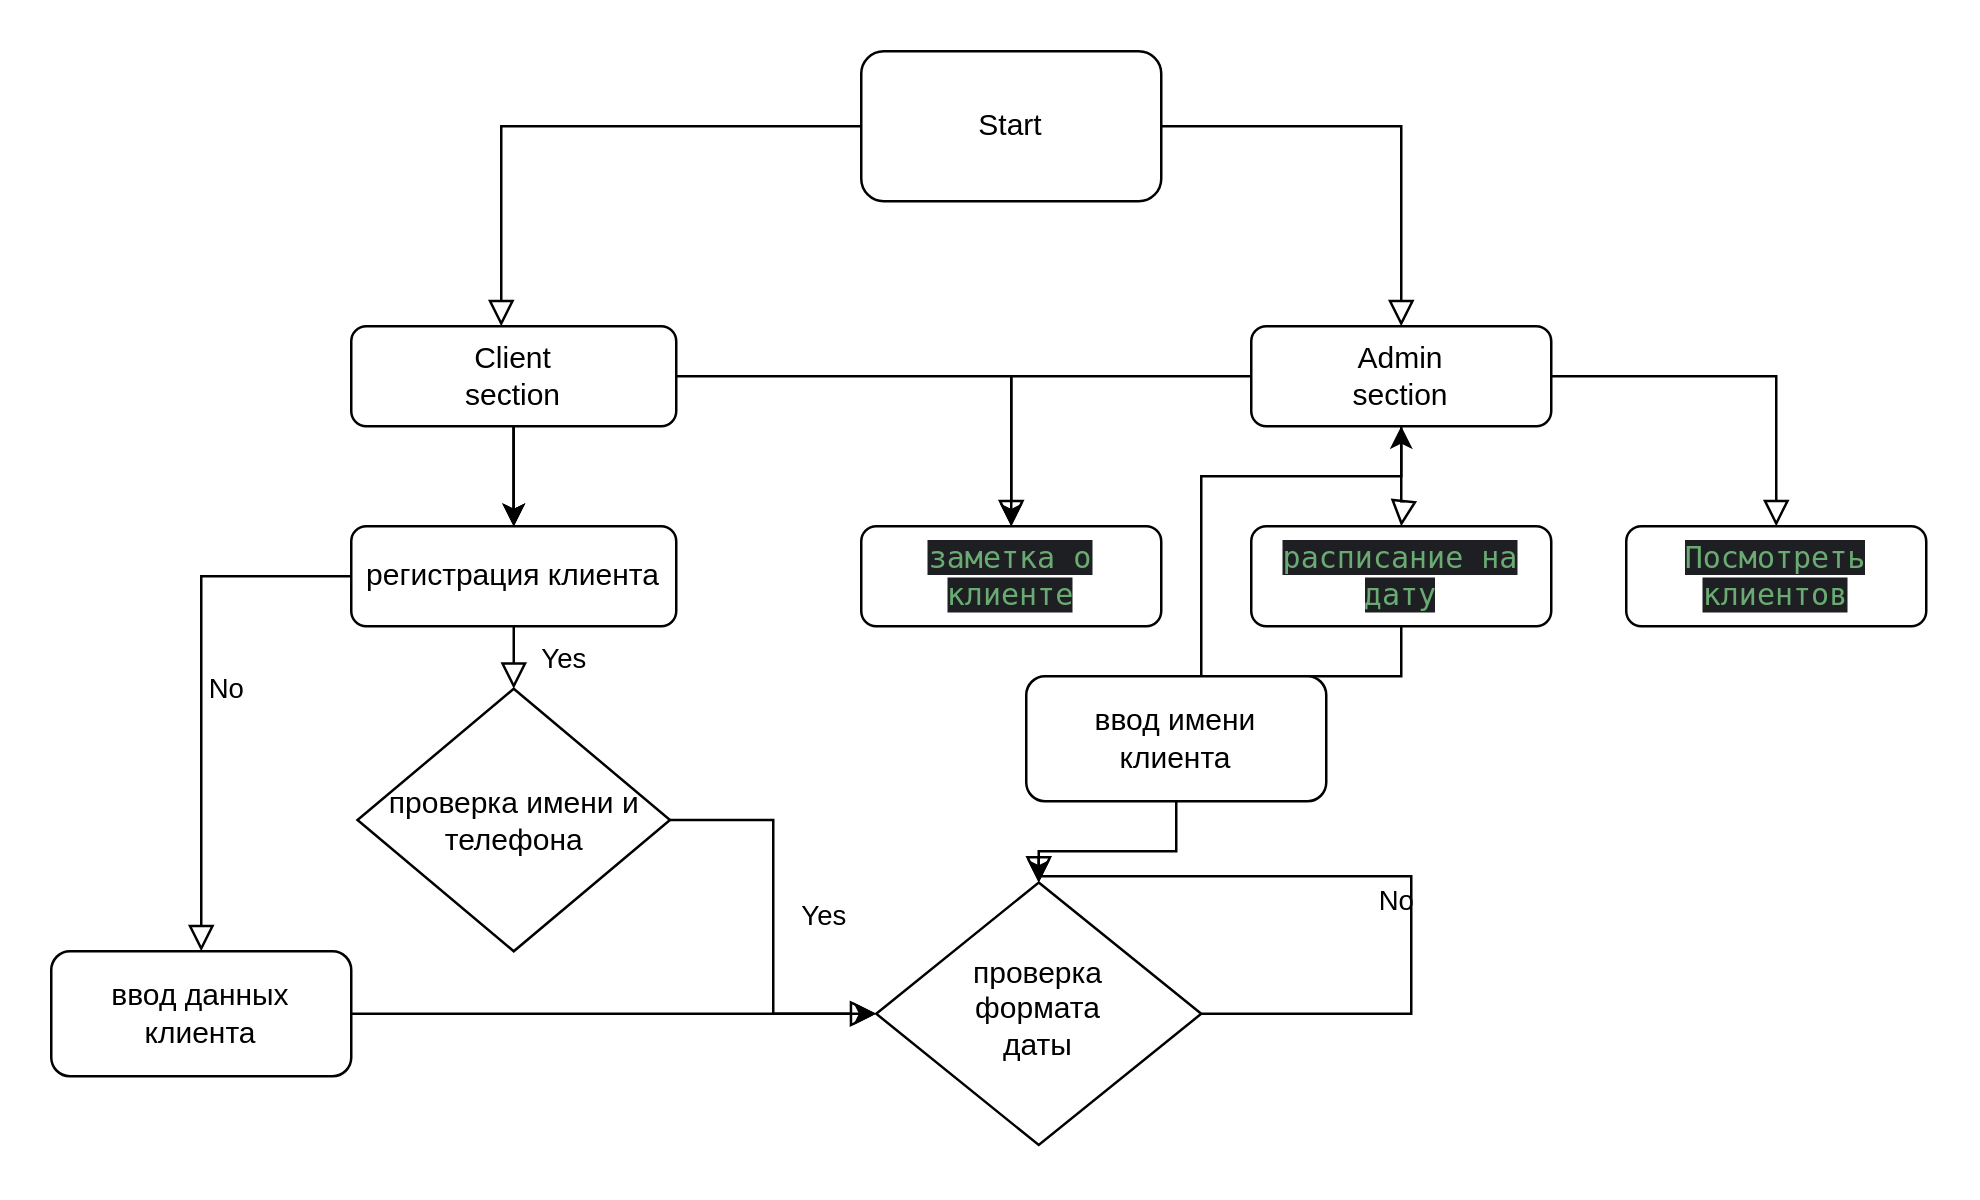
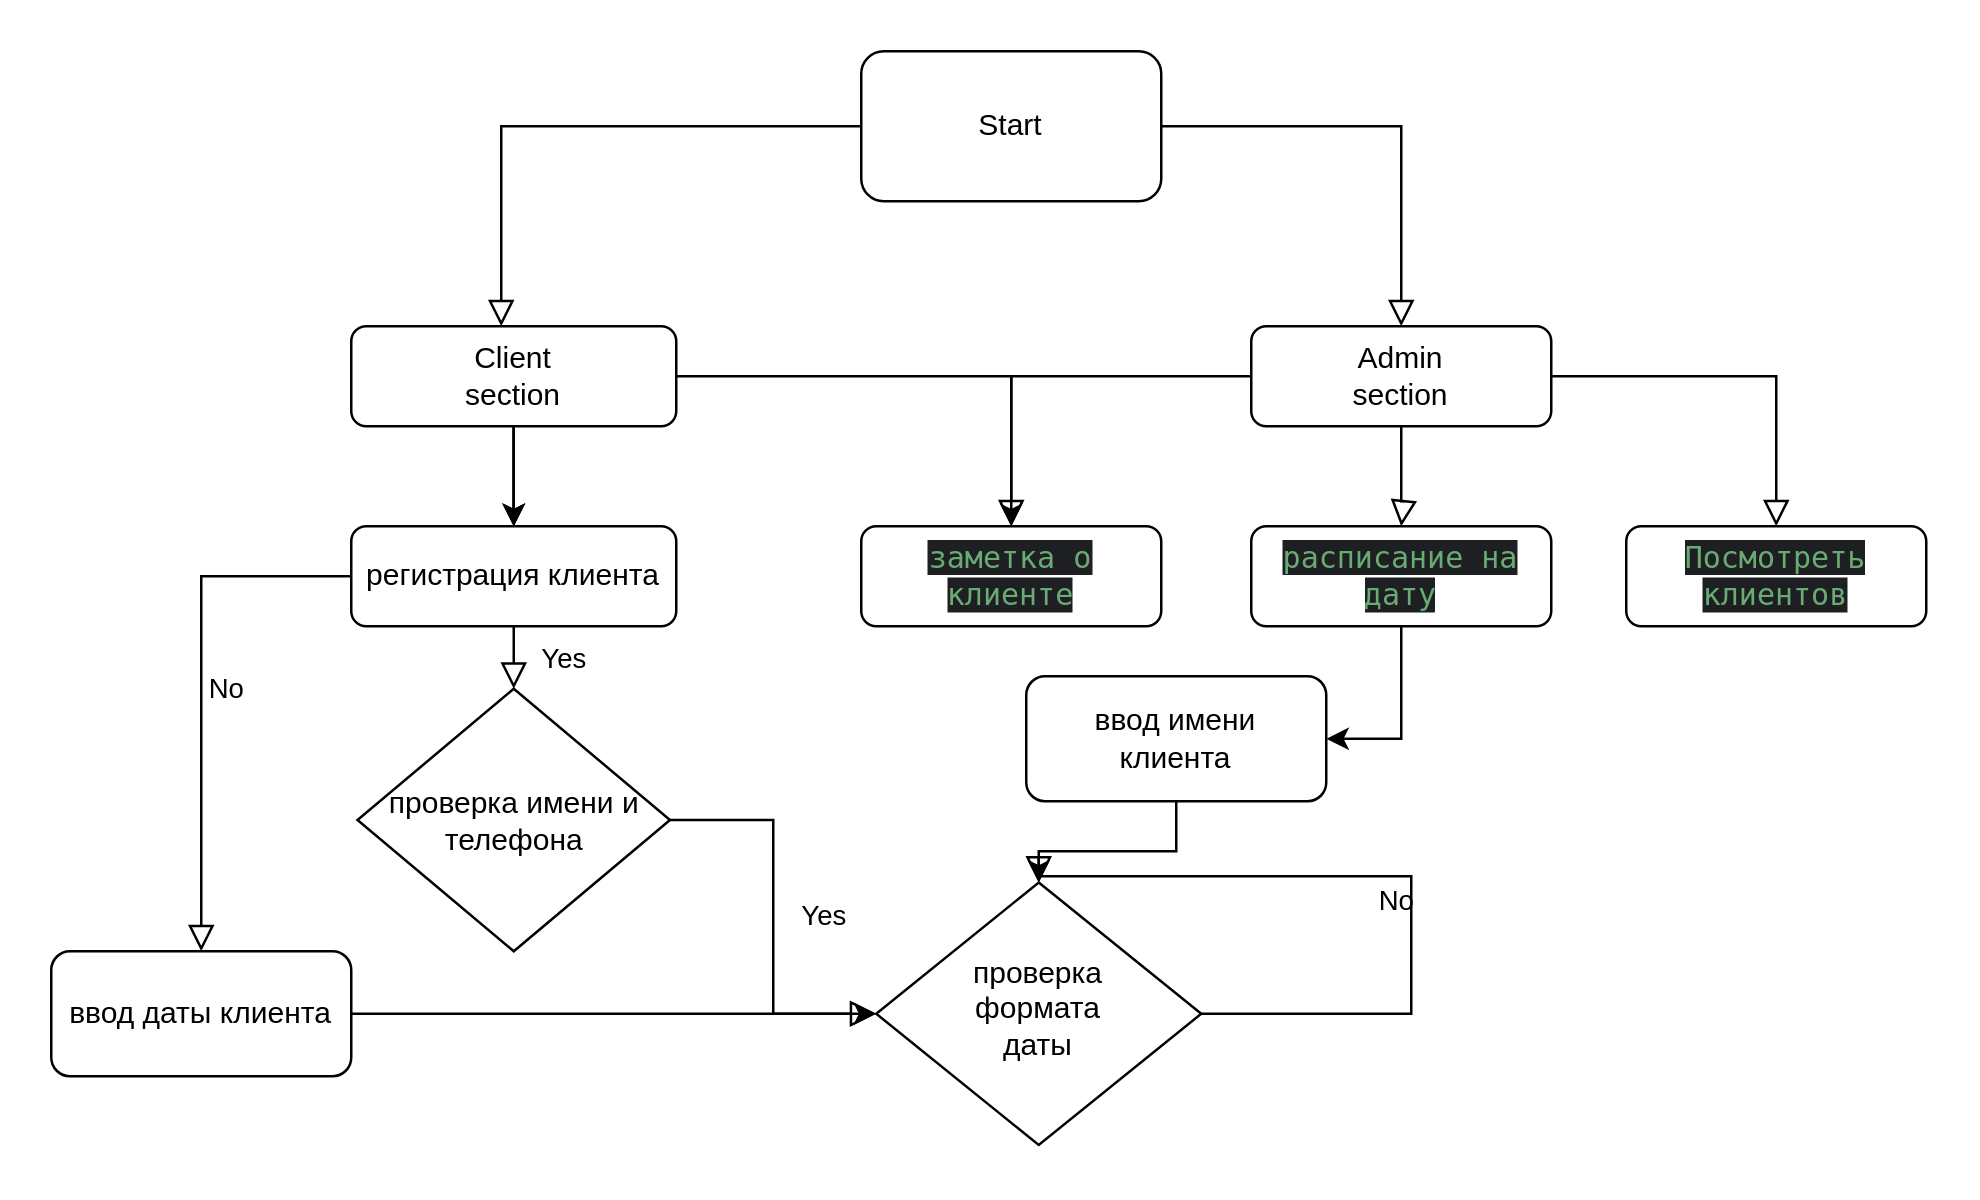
edge "расписание на дату" -> "Admin section": now "расписание на дату" -> "ввод имени клиента"
node "ввод данных клиента": label "ввод данных клиента" -> "ввод даты клиента"
